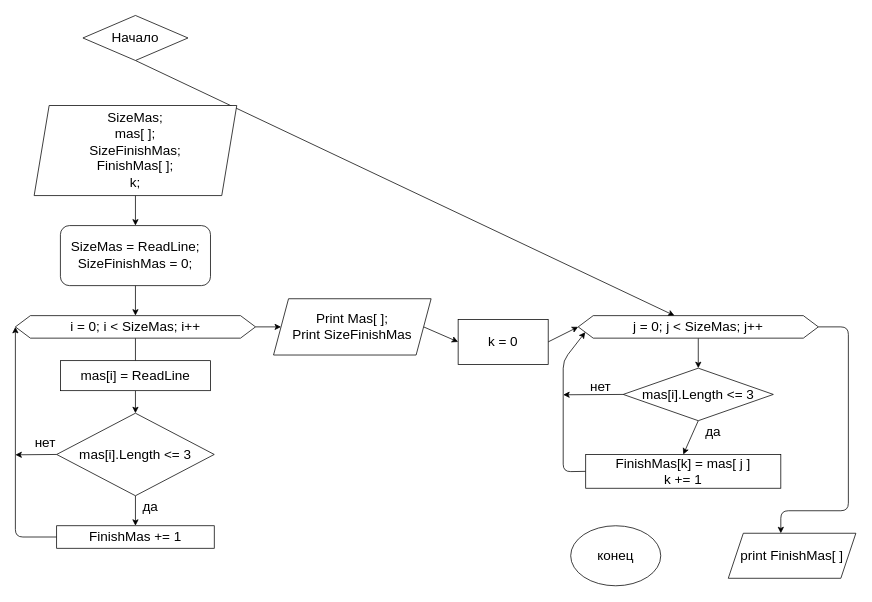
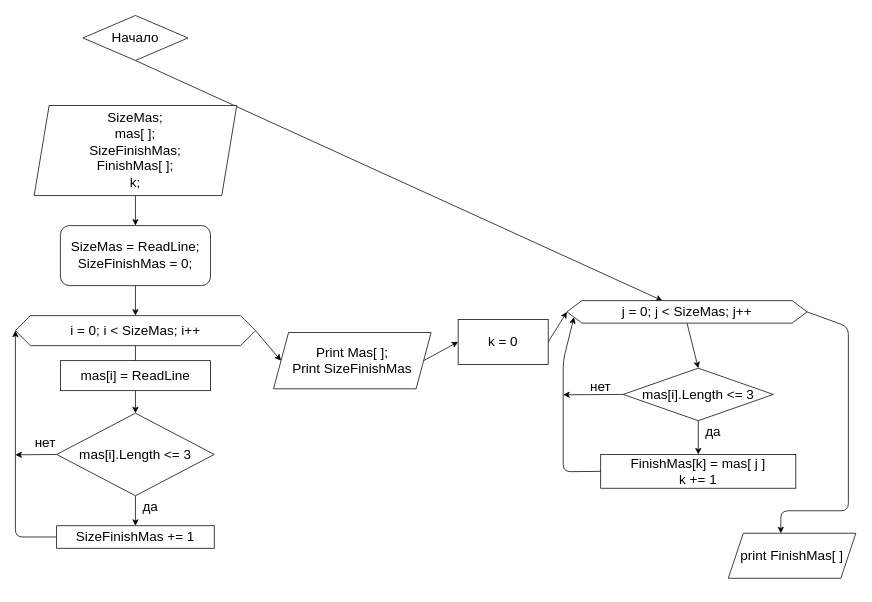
node "i = 0; i < SizeMas; i++": size 240x23 -> 240x30
node "Print Mas[ ]; Print SizeFinishMas": moved (352, 327) -> (352, 360)
node "j = 0; j < SizeMas; j++": moved (698, 327) -> (687, 312)
node "FinishMas[k] = mas[ j ] k += 1": moved (683, 471) -> (698, 471)
node "FinishMas += 1": label "FinishMas += 1" -> "SizeFinishMas += 1"
node "конец": removed
